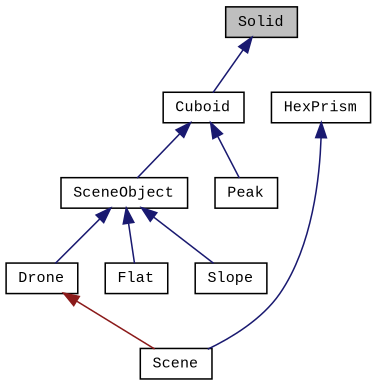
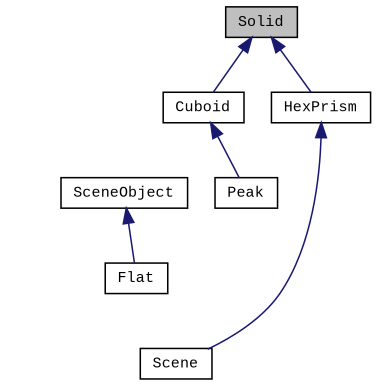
edge "HexPrism" -> "Solid": added
edge "SceneObject" -> "Cuboid": removed
node "Drone": removed
node "Slope": removed
